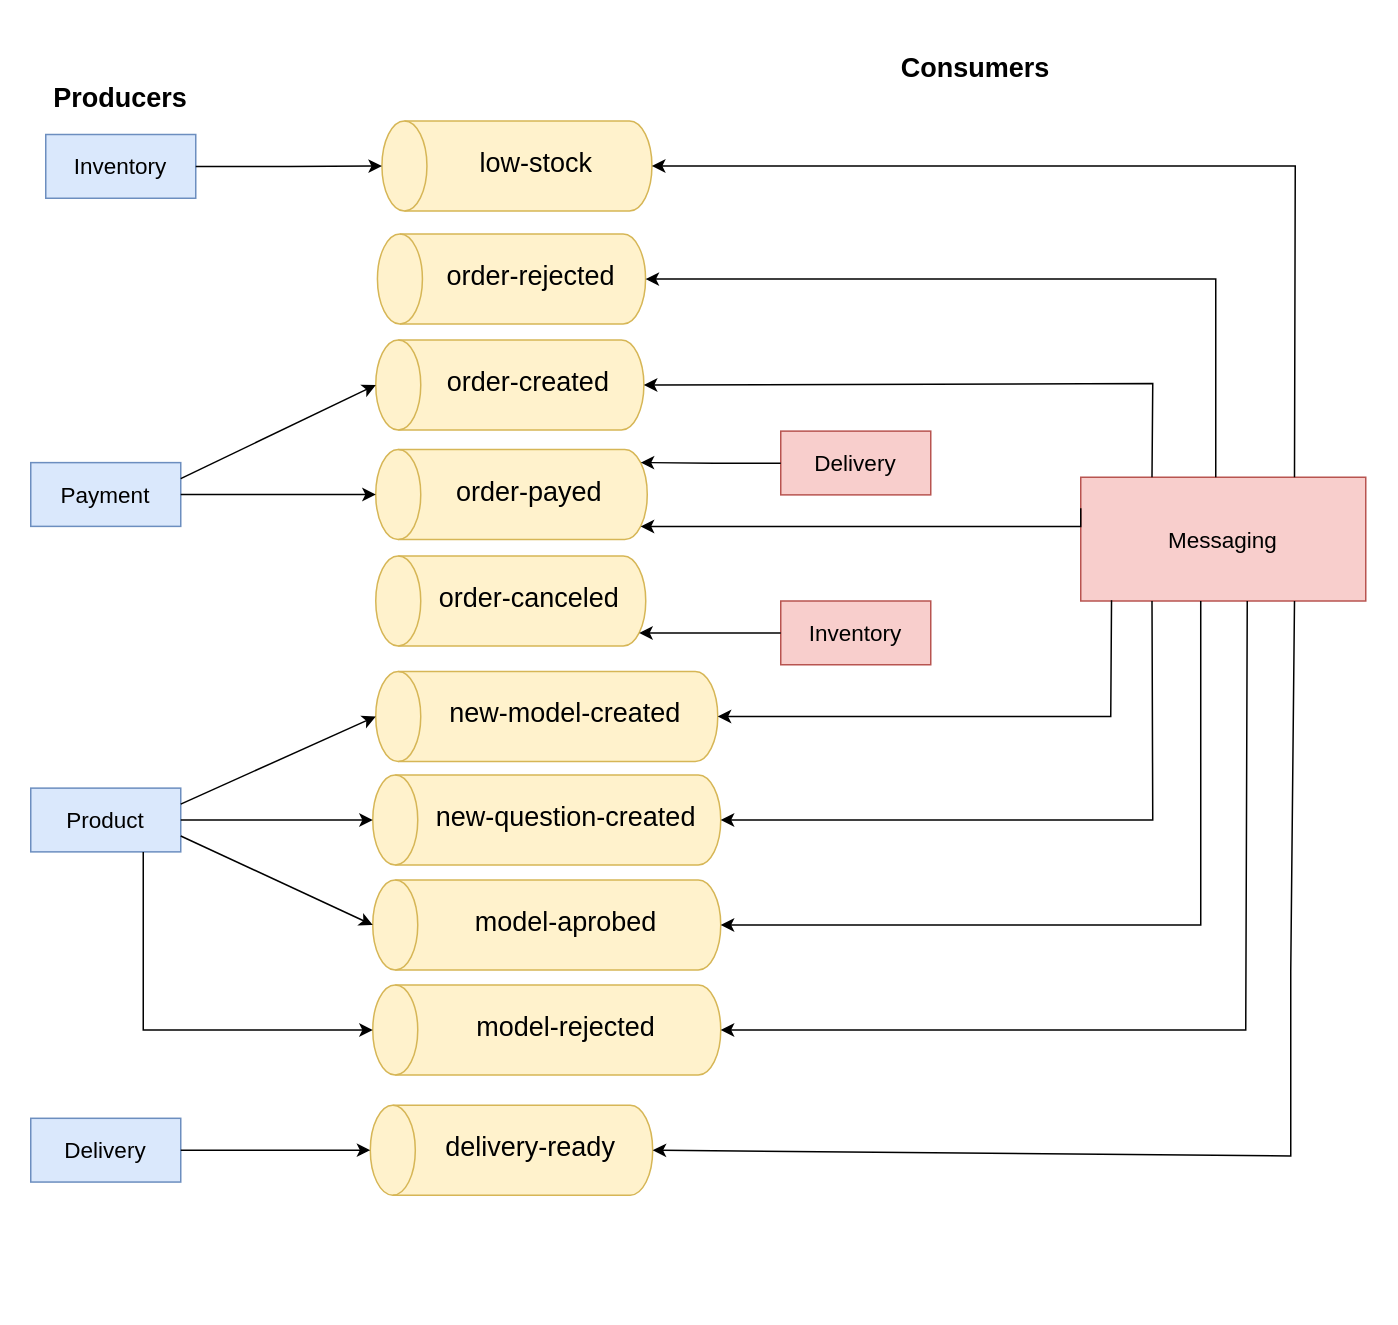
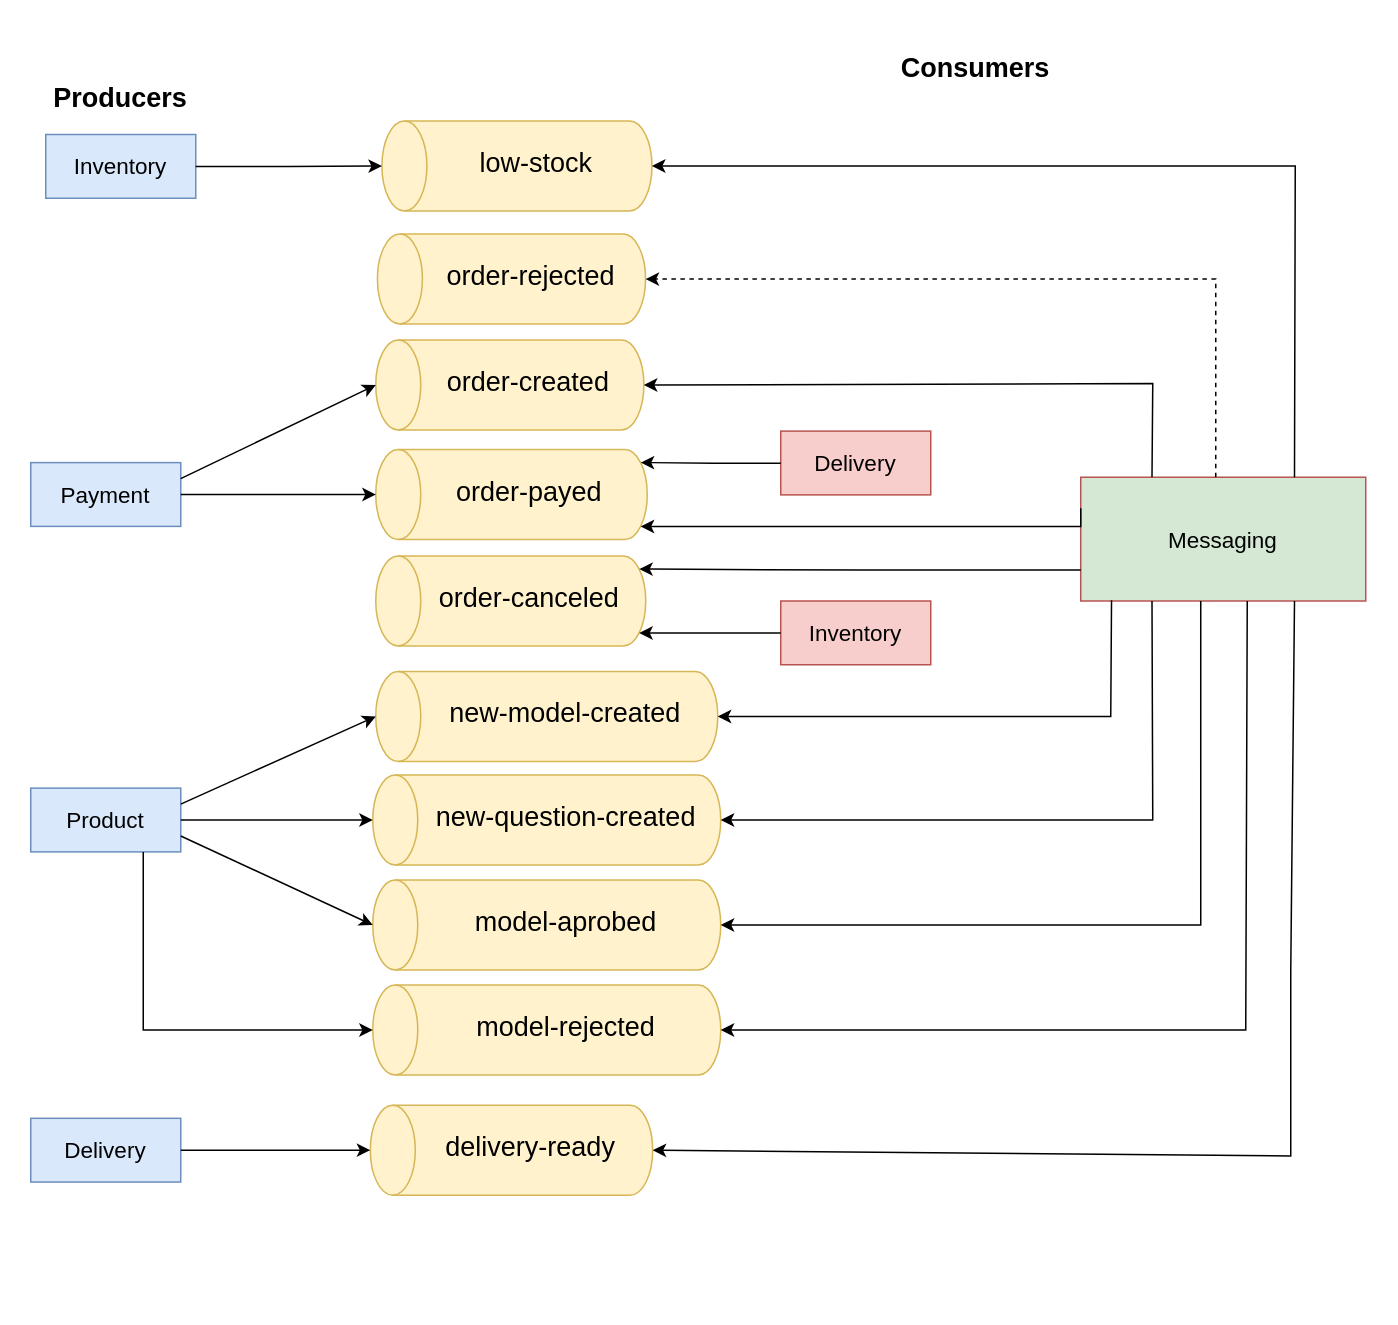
edge "Messaging" -> "order-rejected": style solid -> dashed
node "Messaging": fillcolor #f8cecc -> #d5e8d4
edge "Messaging" -> "order-canceled": added
